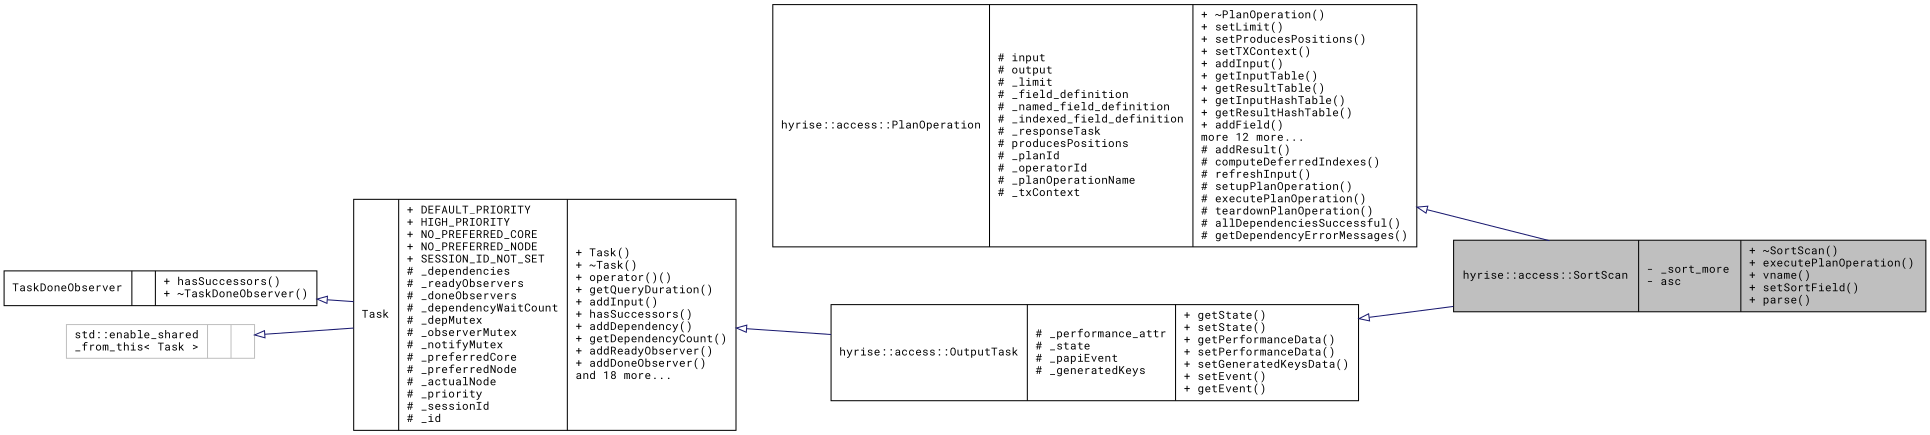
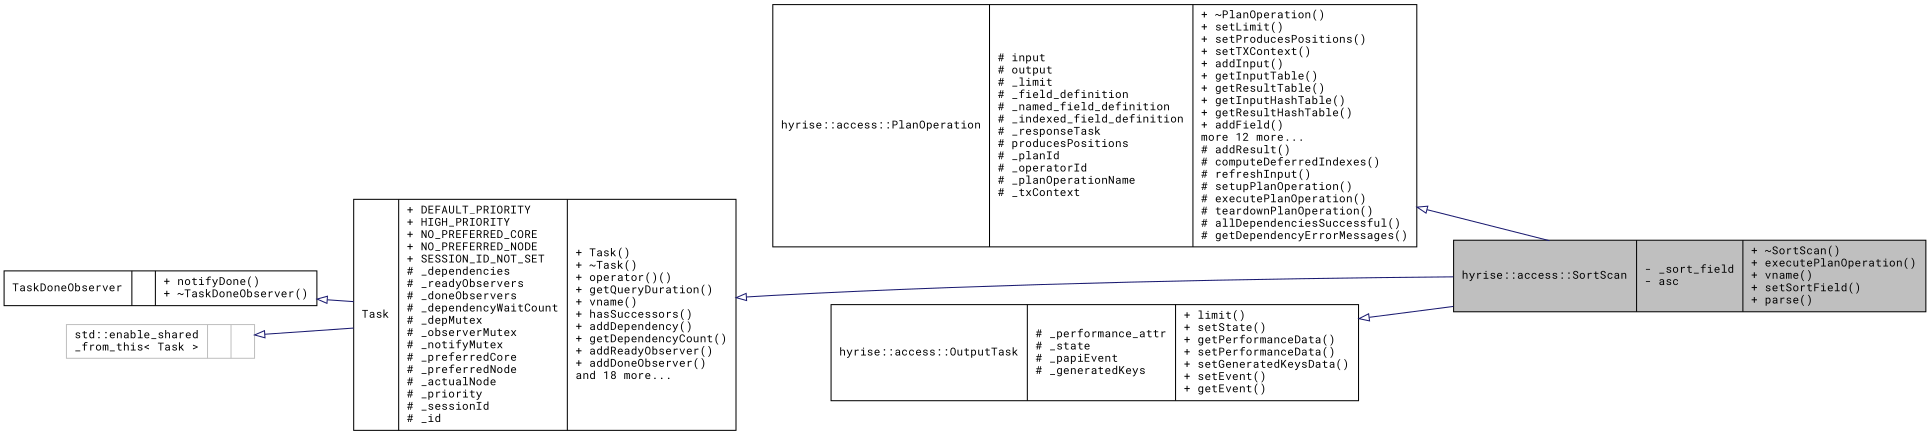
node "hyrise::access::SortScan": text "- _sort_more" -> "- _sort_field"
node "TaskDoneObserver": text "+ hasSuccessors()" -> "+ notifyDone()"
node "Task": text "+ addInput()" -> "+ vname()"
node "hyrise::access::OutputTask": text "+ getState()" -> "+ limit()"
edge "hyrise::access::OutputTask" -> "Task": now "hyrise::access::SortScan" -> "Task"
